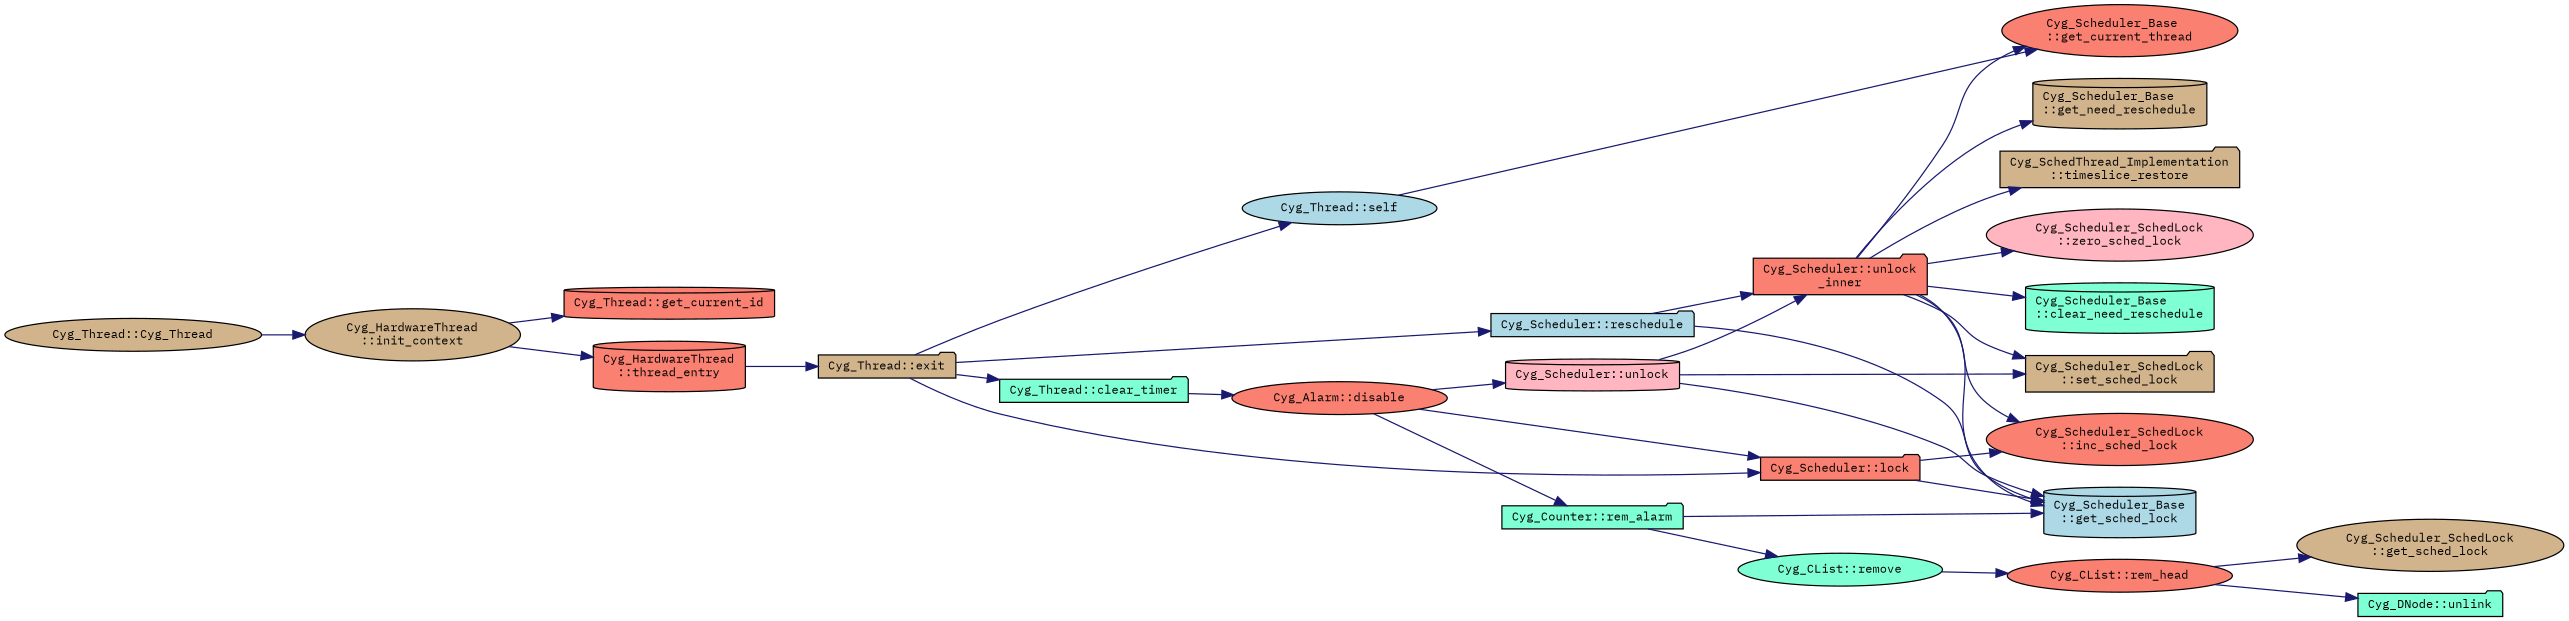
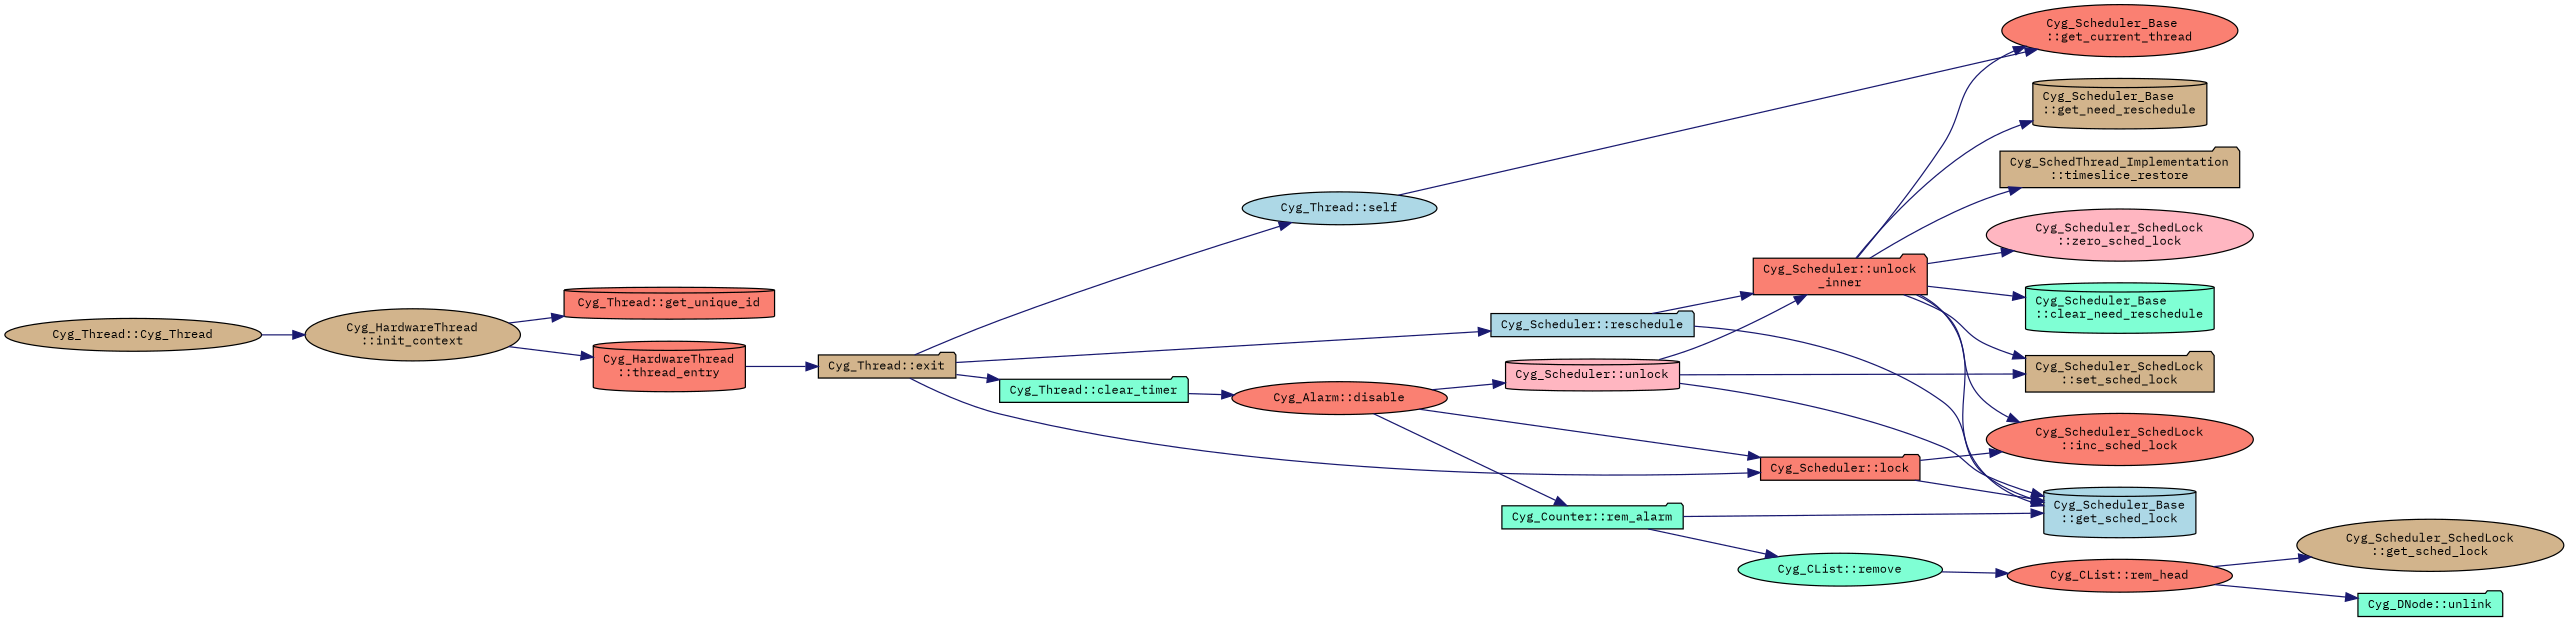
node "Cyg_Thread::get_current_id": label "Cyg_Thread::get_current_id" -> "Cyg_Thread::get_unique_id"
